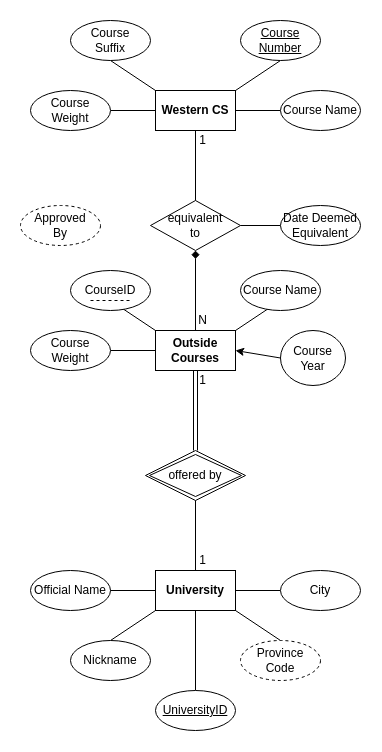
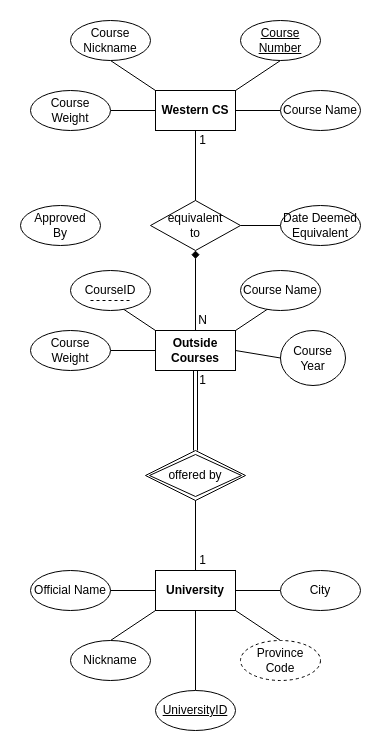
node "Course Suffix": label "Course Suffix" -> "Course Nickname"
node "Approved By": style dashed -> solid
edge "Course Year" -> "Outside Courses": arrowhead classic -> none
